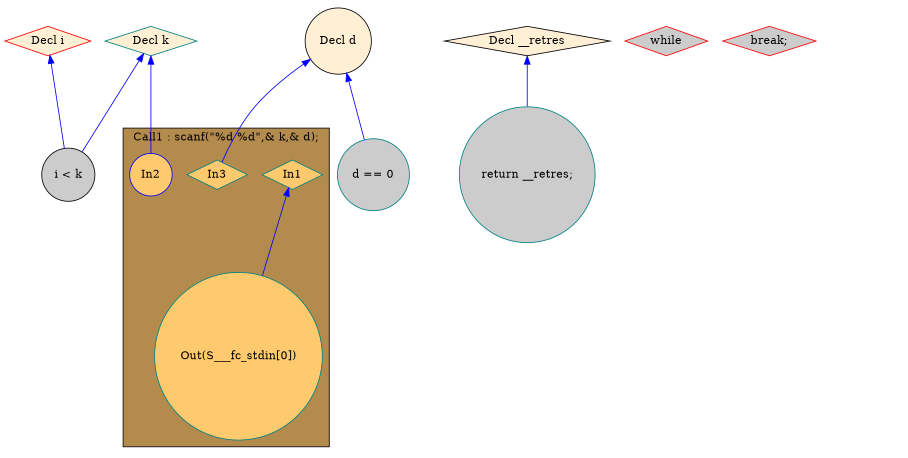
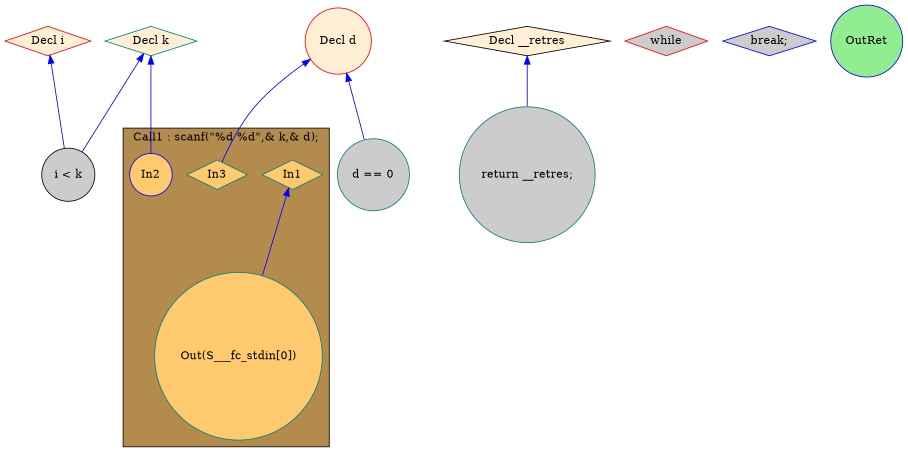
node "Decl d": color black -> red
node "break;": color red -> blue
node "OutRet": added
